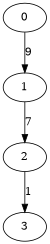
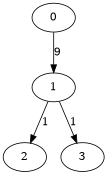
edge "1" -> "2": label "7" -> "1"
edge "2" -> "3": now "1" -> "3"
